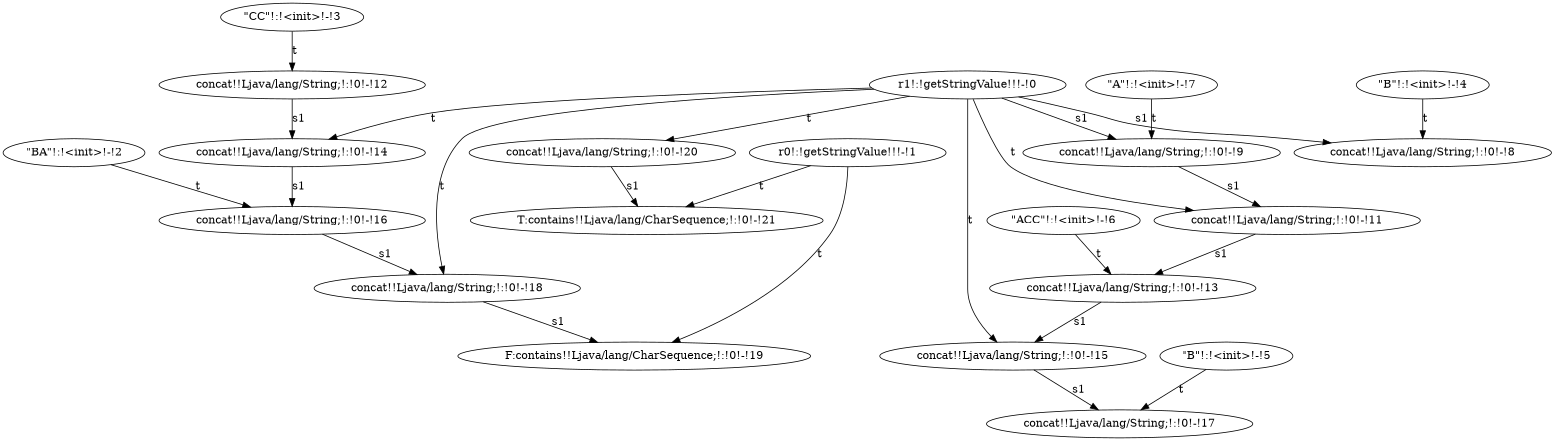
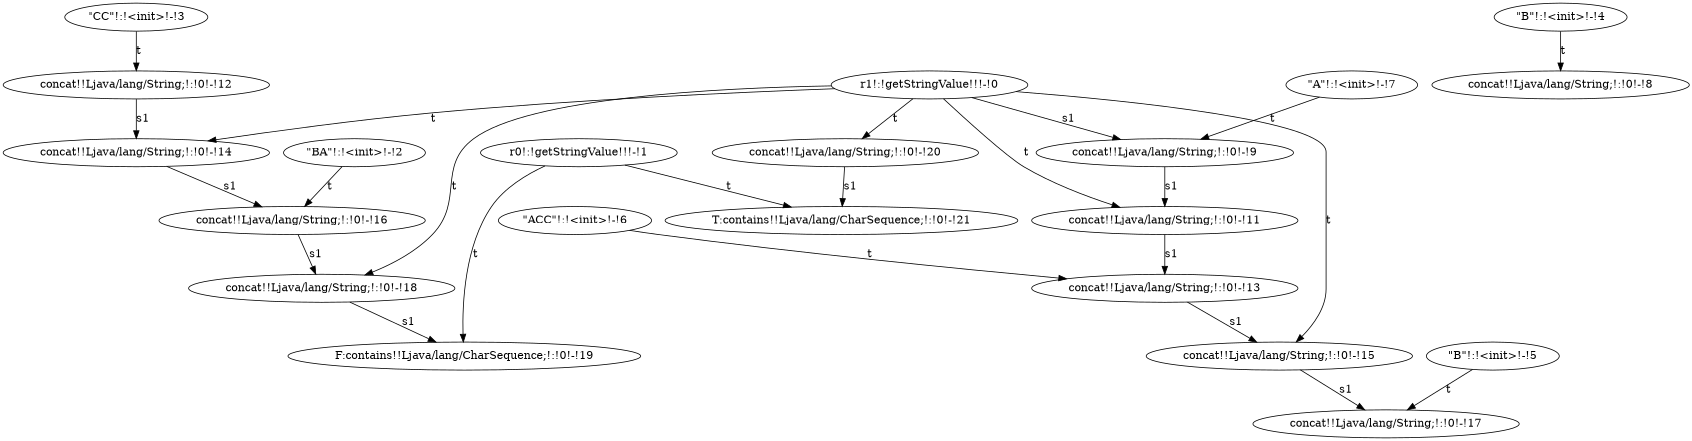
edge "r1!:!getStringValue!!!-!0" -> "concat!!Ljava/lang/String;!:!0!-!8": removed, label "s1"
